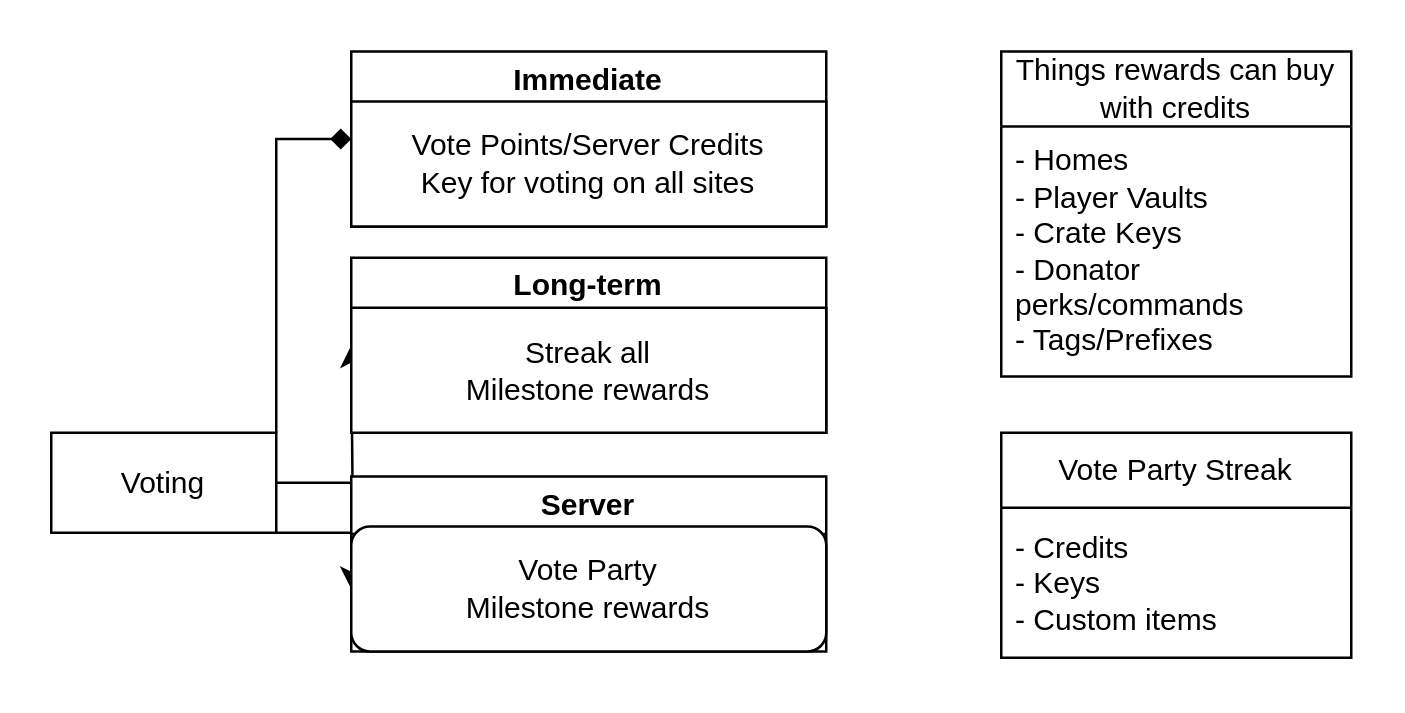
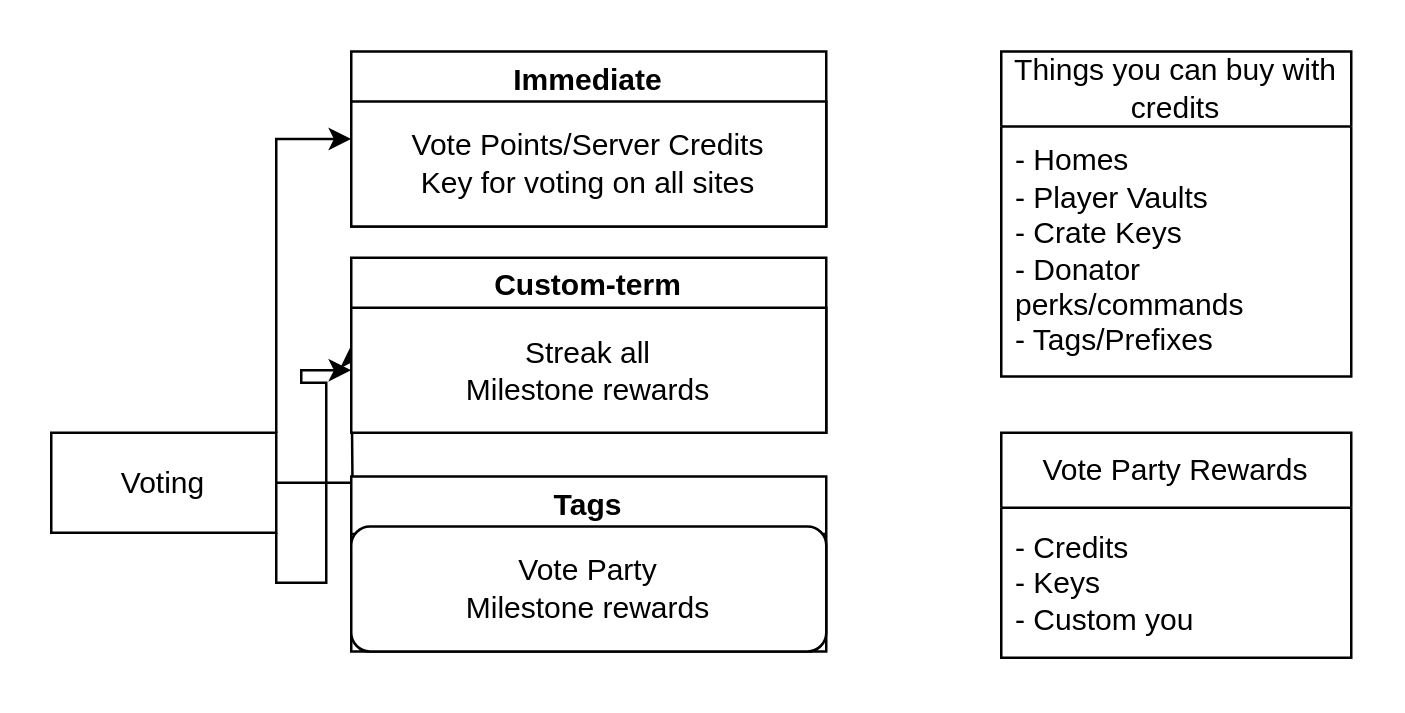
node "Things rewards can buy with credits": label "Things rewards can buy with credits" -> "Things you can buy with credits"
edge "Voting" -> "Immediate": arrowhead diamond -> classic
node "Long-term": label "Long-term" -> "Custom-term"
node "Vote Party Streak": label "Vote Party Streak" -> "Vote Party Rewards"
node "Server": label "Server" -> "Tags"
edge "Voting" -> "Vote Party Milestone rewards": now "Voting" -> "Streak all Milestone rewards"
node "- Credits - Keys - Custom items": label "- Credits - Keys - Custom items" -> "- Credits - Keys - Custom you"
